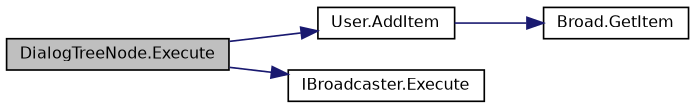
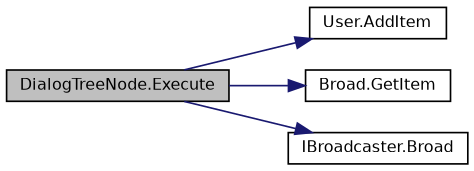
edge "User.AddItem" -> "Broad.GetItem": now "DialogTreeNode.Execute" -> "Broad.GetItem"
node "IBroadcaster.Execute": label "IBroadcaster.Execute" -> "IBroadcaster.Broad"
